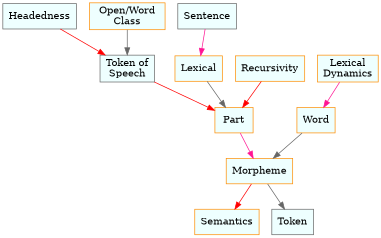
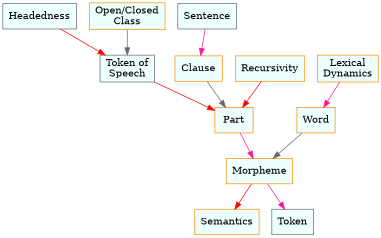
node "Open/Word Class": label "Open/Word Class" -> "Open/Closed Class"
node "Lexical": label "Lexical" -> "Clause"
edge "Morpheme" -> "Token": color gray40 -> deeppink
